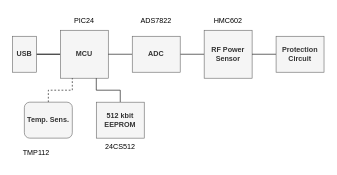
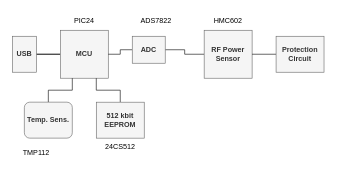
node "ADC": size 48x36 -> 33x27
edge "MCU" -- "Temp. Sens.": style dashed -> solid
